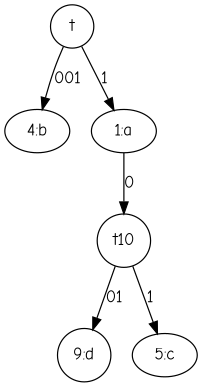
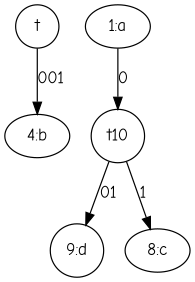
edge "t" -> "1:a": removed, label "1"
node "5:c": label "5:c" -> "8:c"
